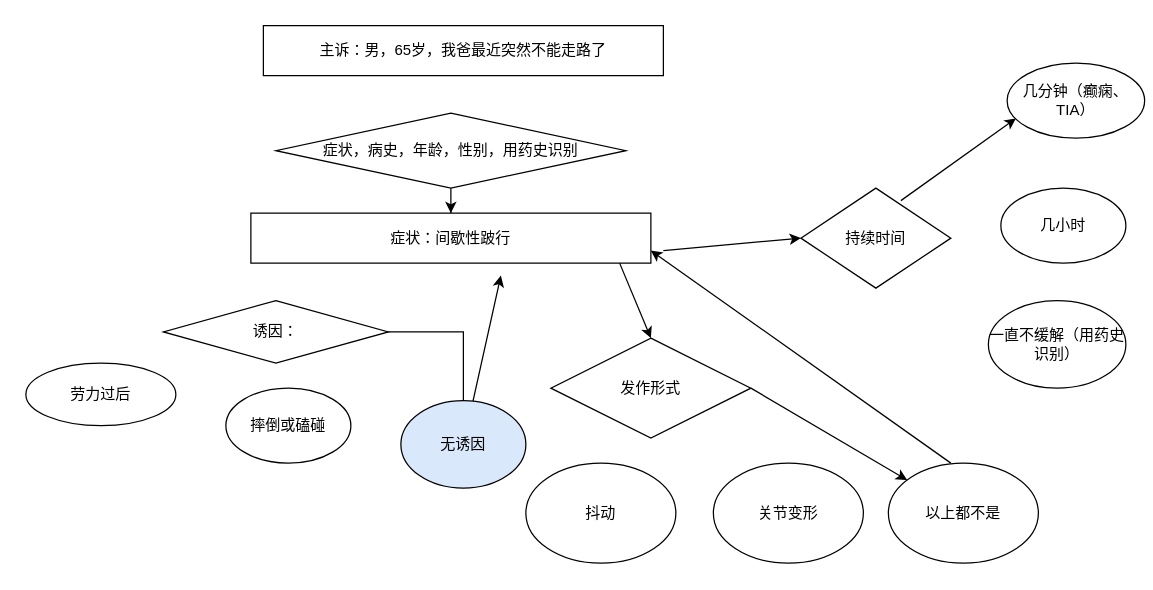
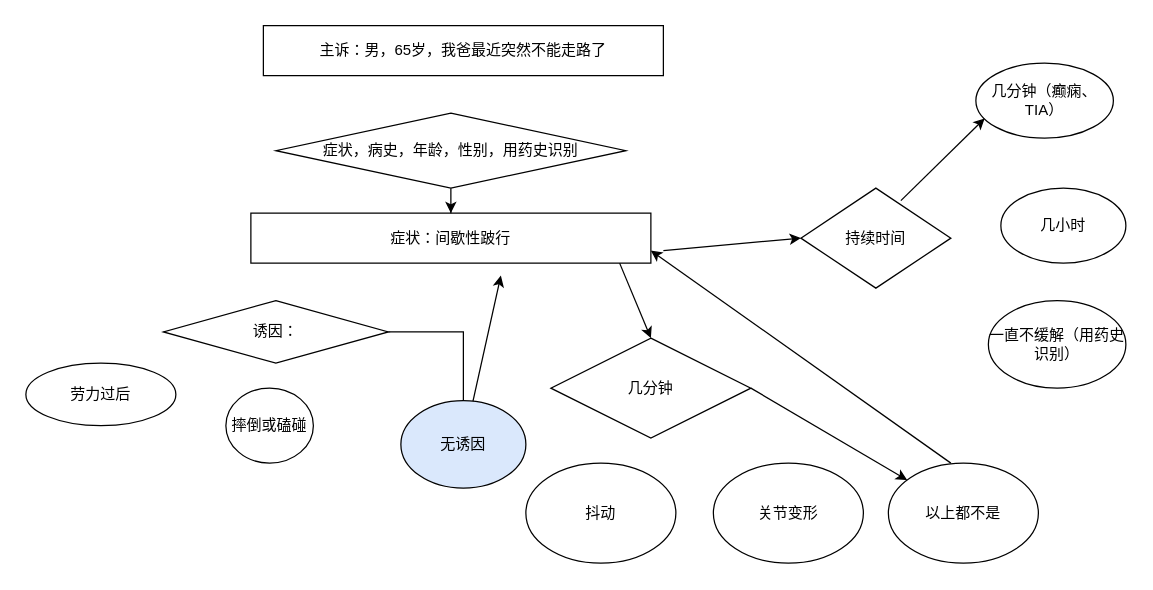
node "几分钟（癫痫、TIA）": moved (1076, 101) -> (1044, 101)
node "发作形式": label "发作形式" -> "几分钟"
node "摔倒或磕碰": size 125x75 -> 88x75
